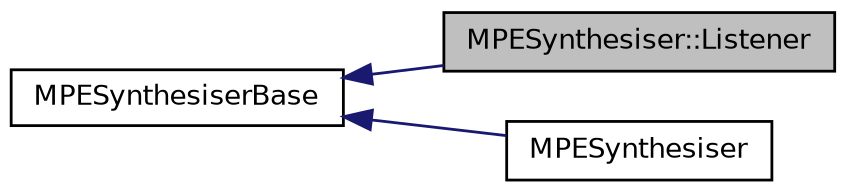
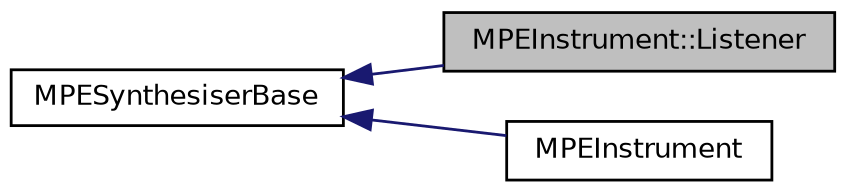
node "MPESynthesiser::Listener": label "MPESynthesiser::Listener" -> "MPEInstrument::Listener"
node "MPESynthesiser": label "MPESynthesiser" -> "MPEInstrument"
